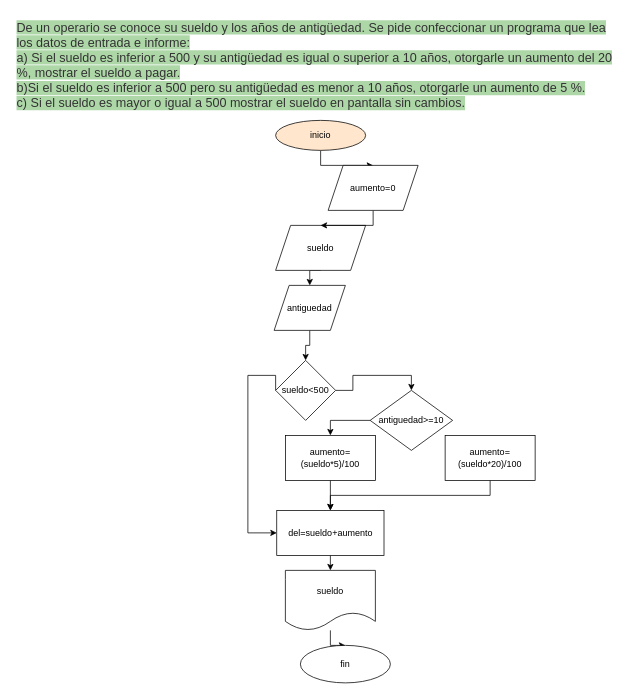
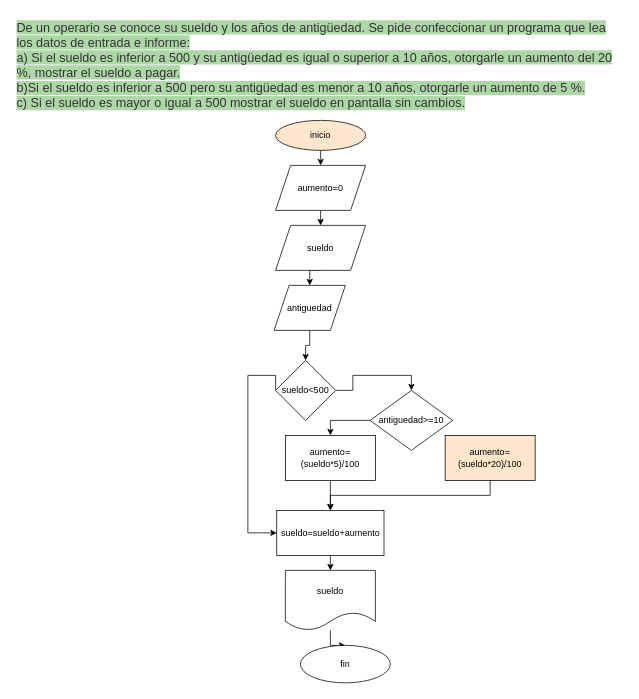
node "aumento=0": moved (373, 188) -> (321, 188)
node "aumento=(sueldo*20)/100": fillcolor #ffffff -> #ffe6cc
node "del=sueldo+aumento": label "del=sueldo+aumento" -> "sueldo=sueldo+aumento"
